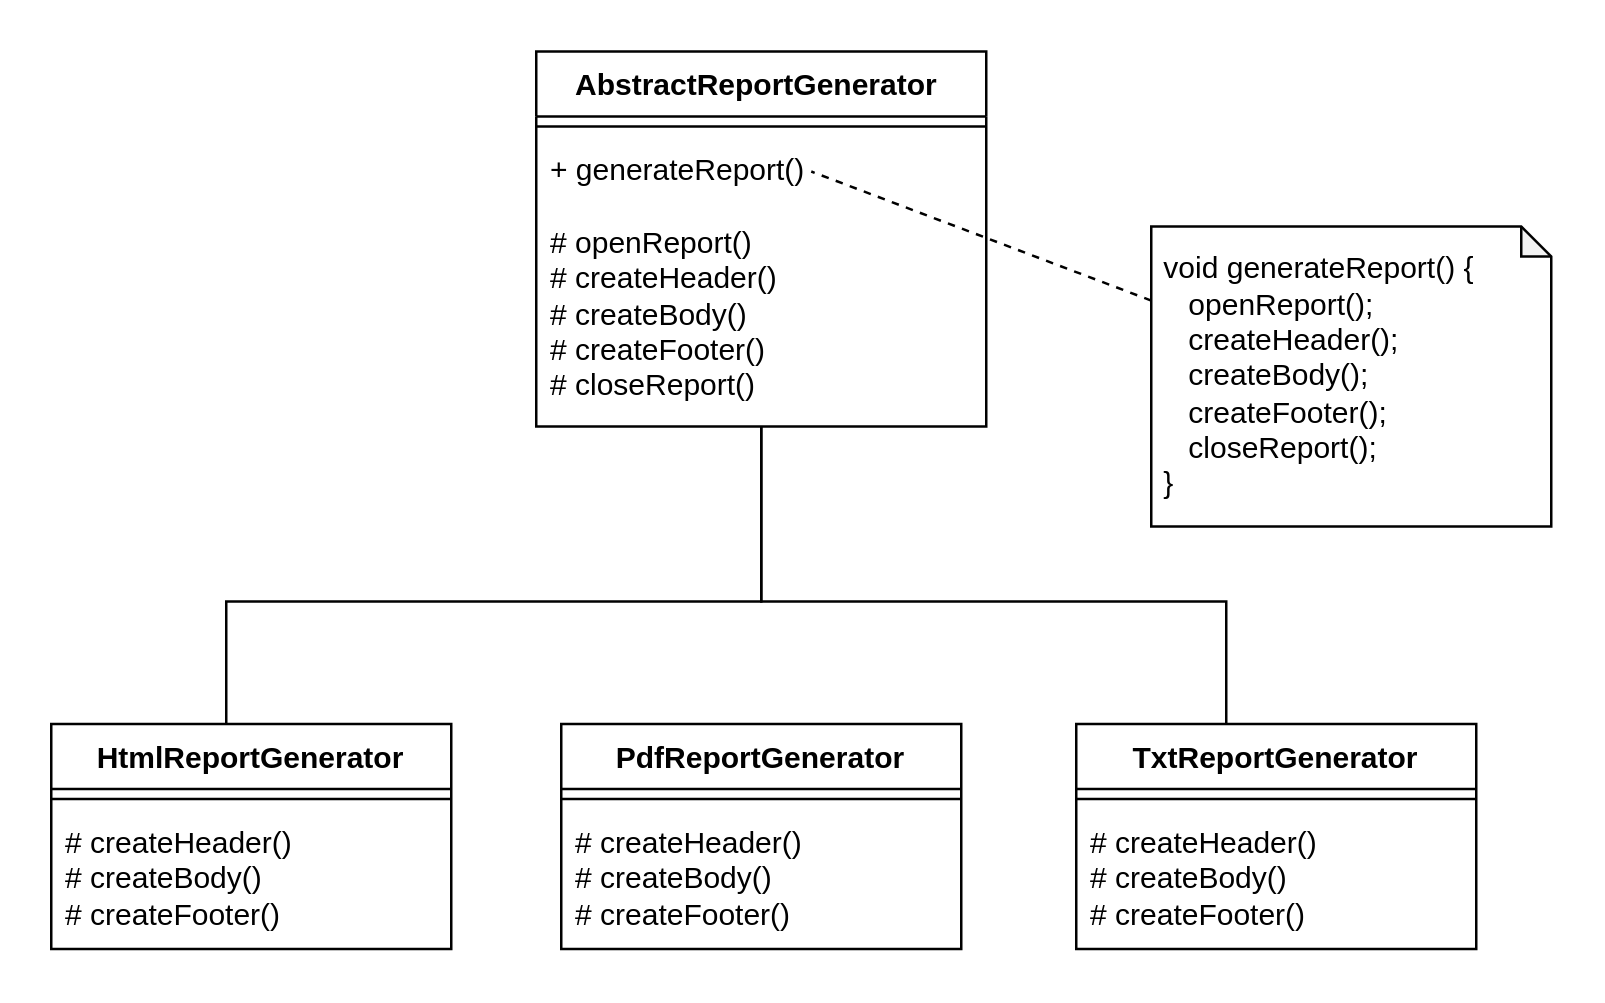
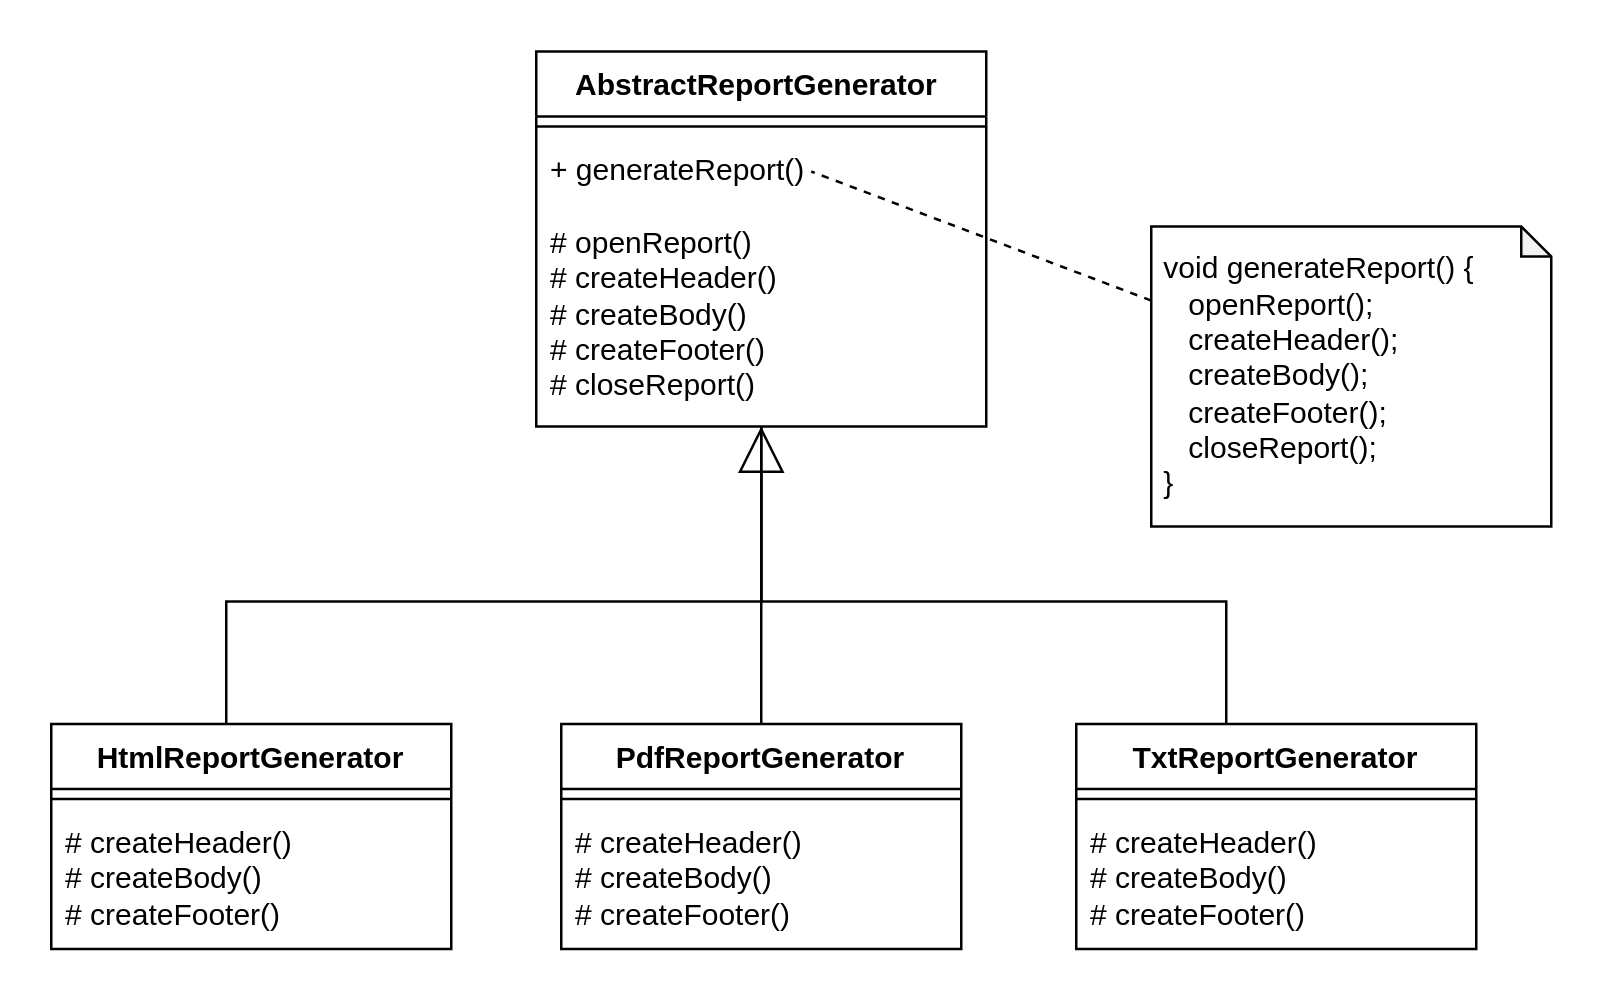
edge "PdfReportGenerator" -> "AbstractReportGenerator": added
